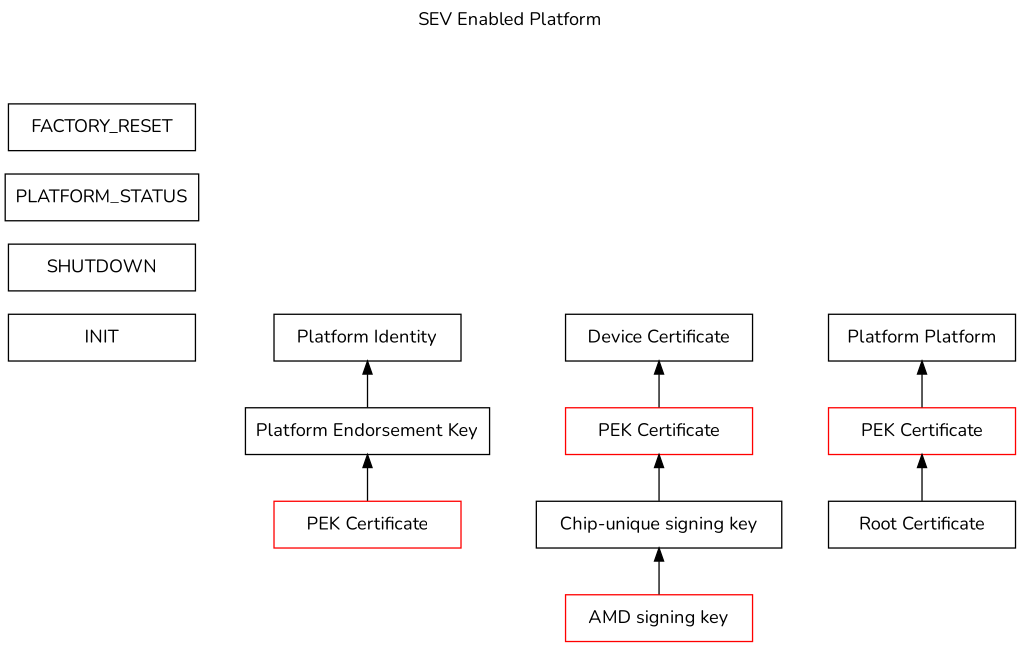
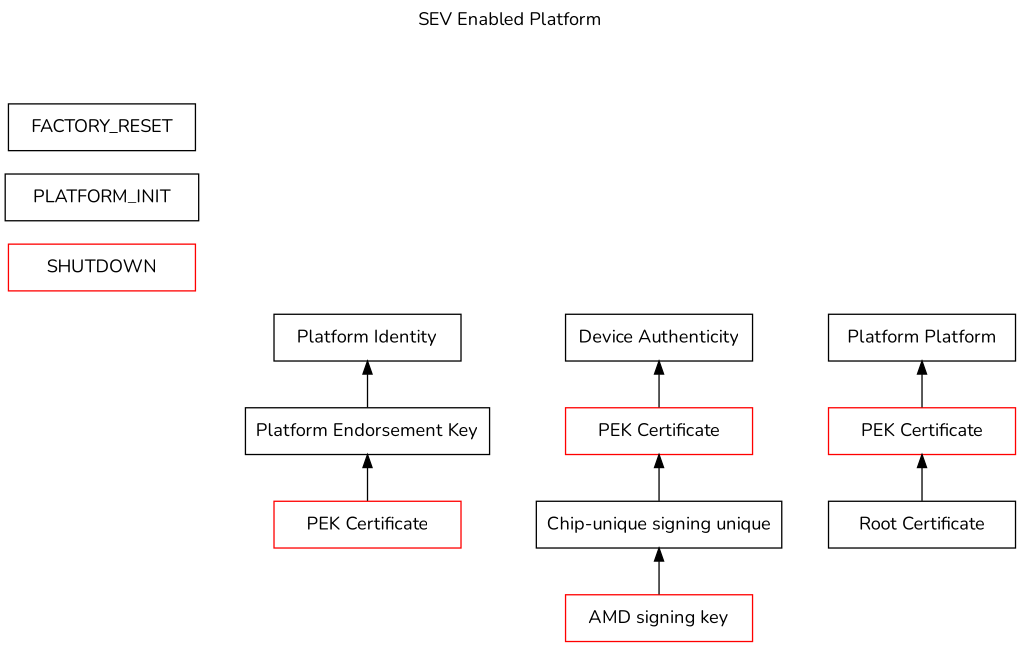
node "PLATFORM_STATUS": label "PLATFORM_STATUS" -> "PLATFORM_INIT"
node "SHUTDOWN": color black -> red
node "INIT": removed
node "Device Certificate": label "Device Certificate" -> "Device Authenticity"
node "Chip-unique signing key": label "Chip-unique signing key" -> "Chip-unique signing unique"
